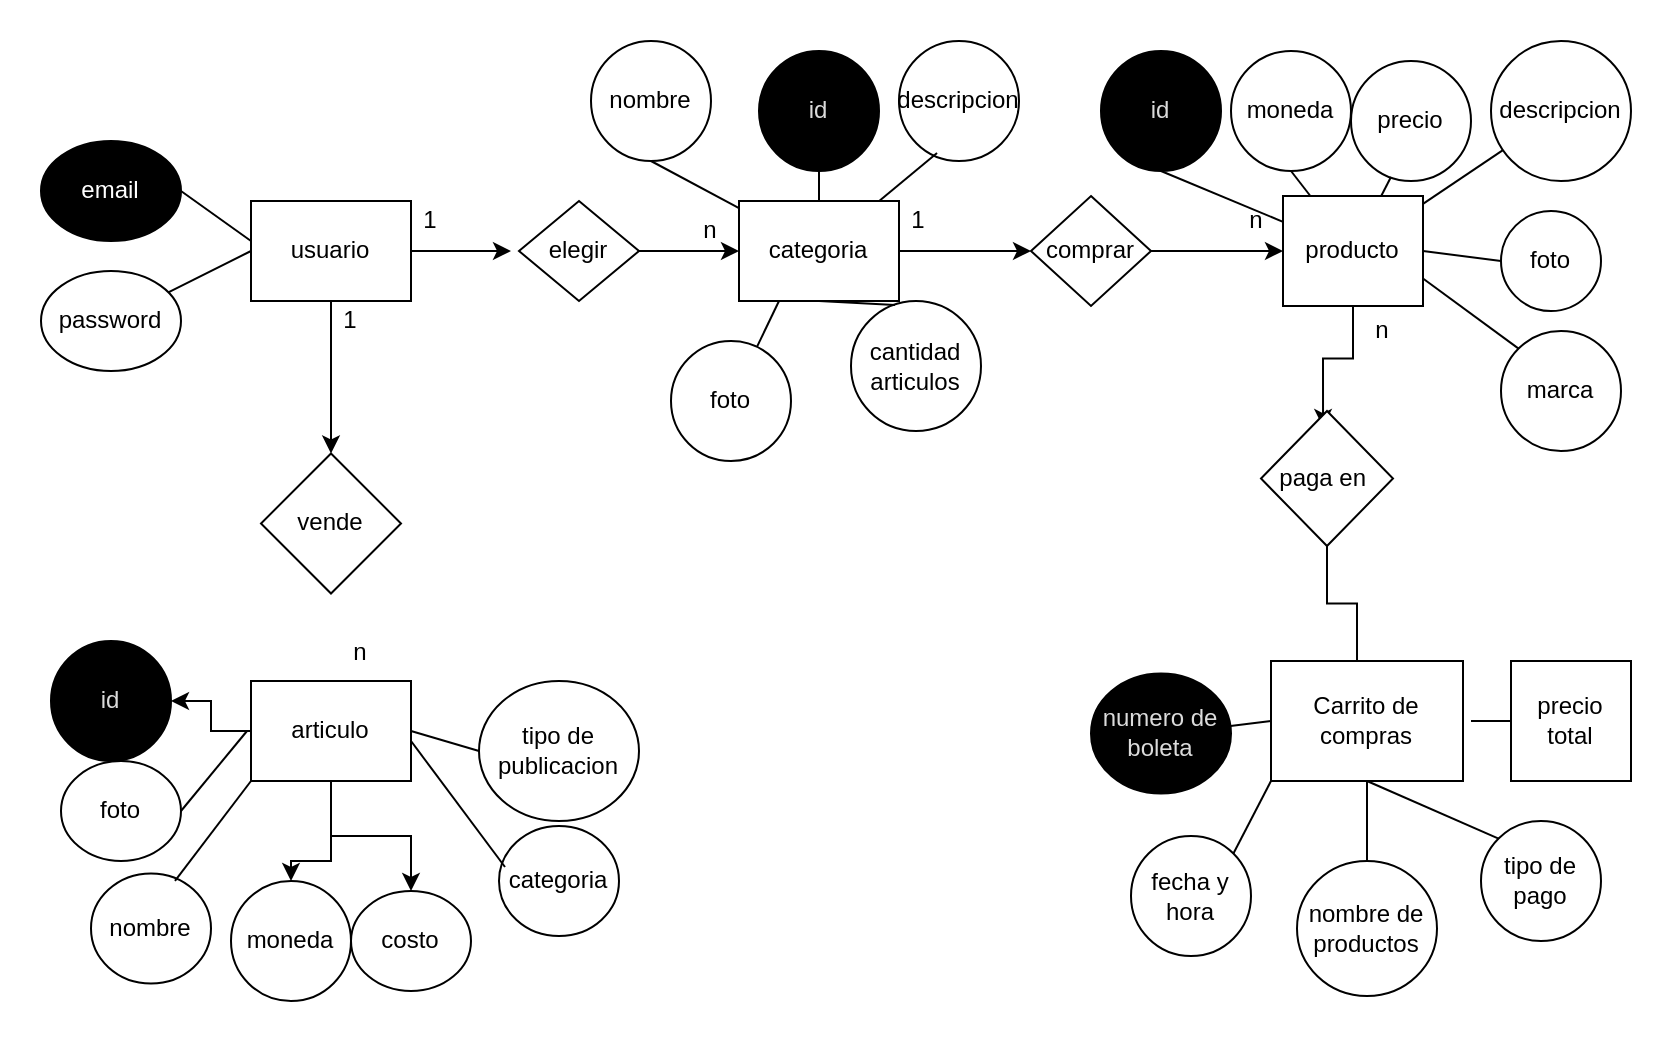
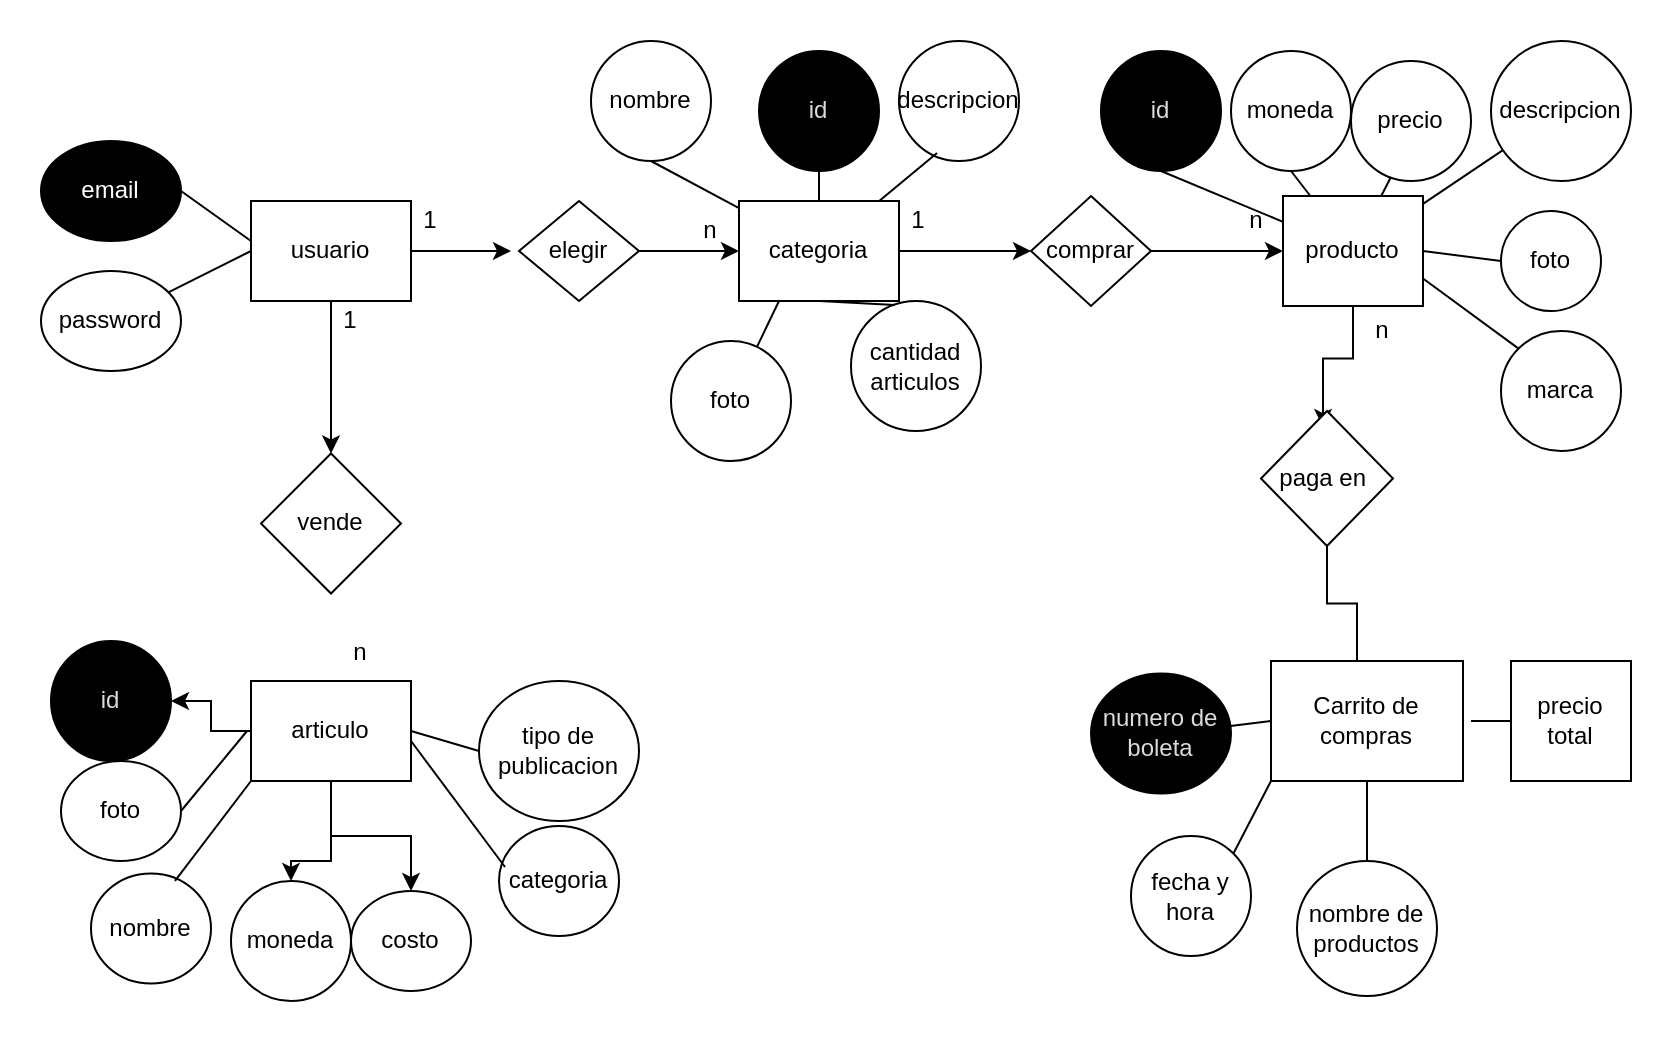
edge "Carrito de compras" -- "tipo de pago": removed
node "tipo de pago": removed
